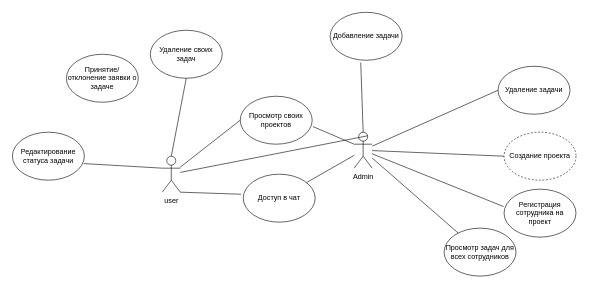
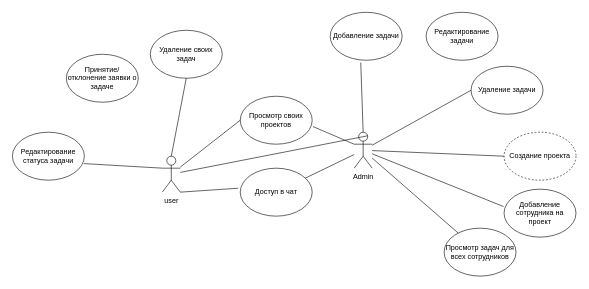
node "Редактирование задачи": added
node "Удаление задачи": moved (534, 90) -> (507, 90)
node "Доступ в чат": moved (279, 198) -> (276, 192)
node "Регистрация сотрудника на проект": label "Регистрация сотрудника на проект" -> "Добавление сотрудника на проект"
